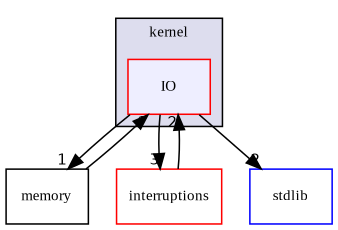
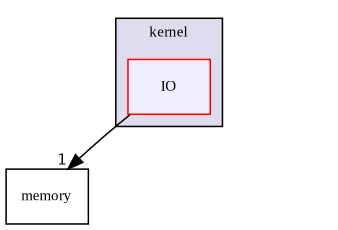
edge "memory" -> "IO": removed
node "interruptions": removed
node "stdlib": removed
